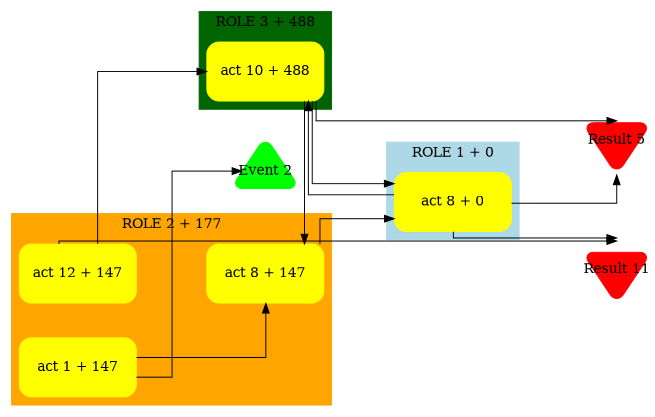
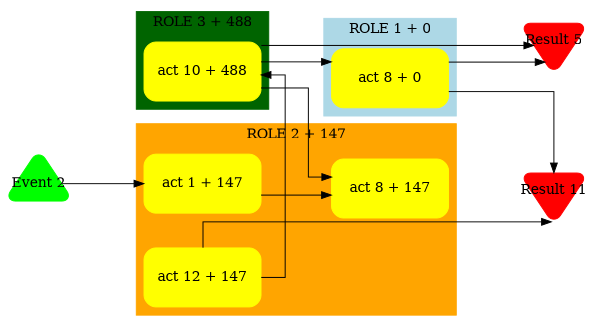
edge "act 8 + 0" -> "act 10 + 488": removed
edge "act 8 + 147" -> "act 8 + 0": removed
cluster "ROLE 2 + 177": label "ROLE 2 + 177" -> "ROLE 2 + 147"
edge "act 1 + 147" -> "Event 2": reversed
